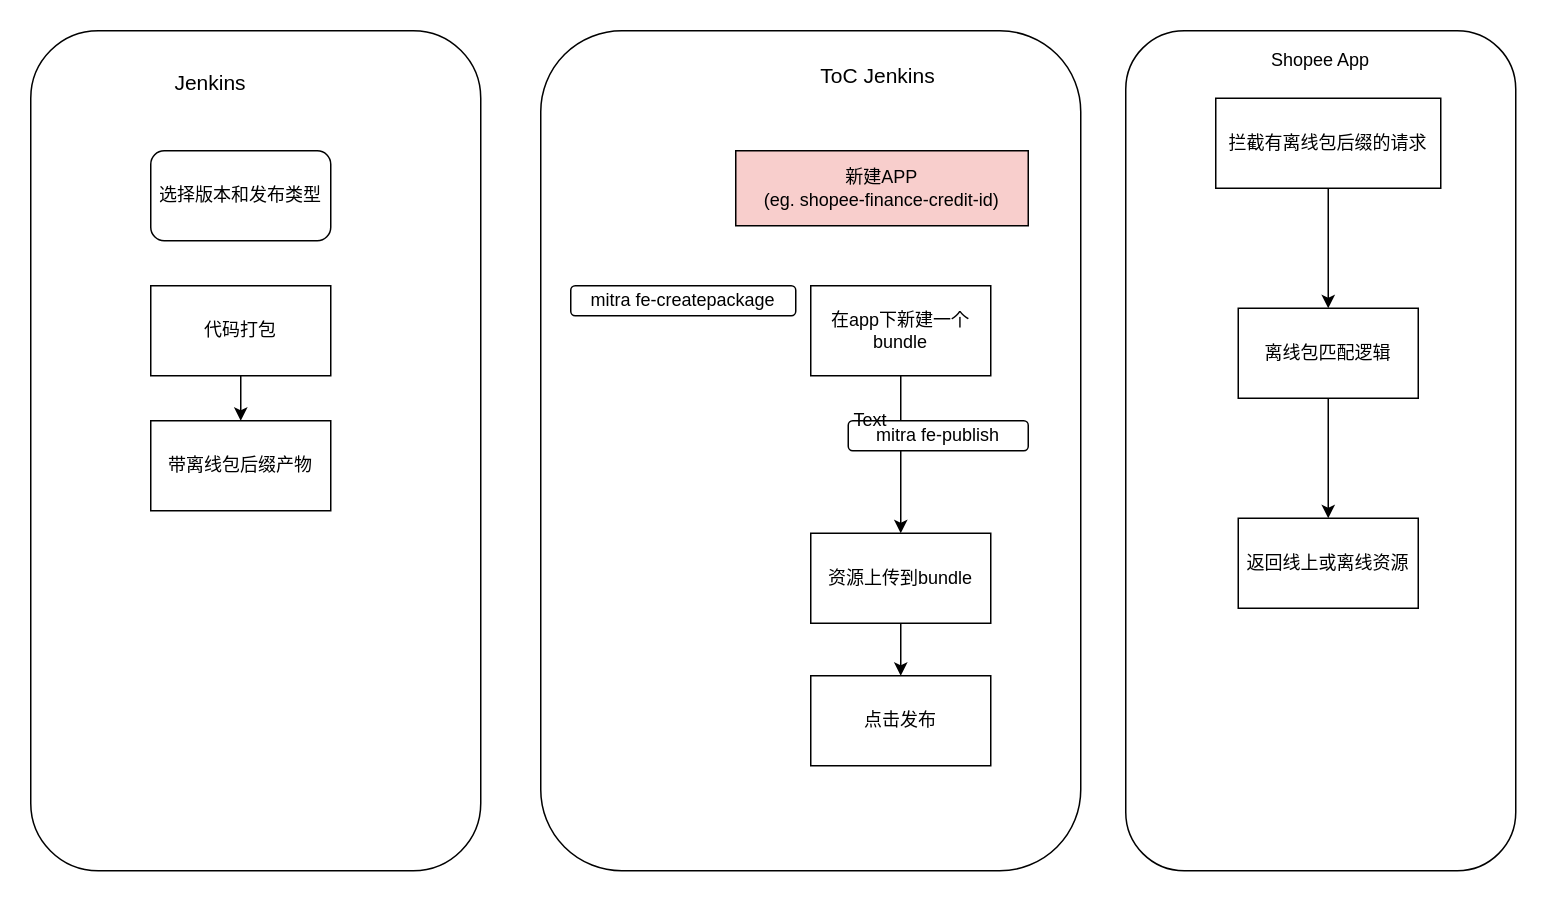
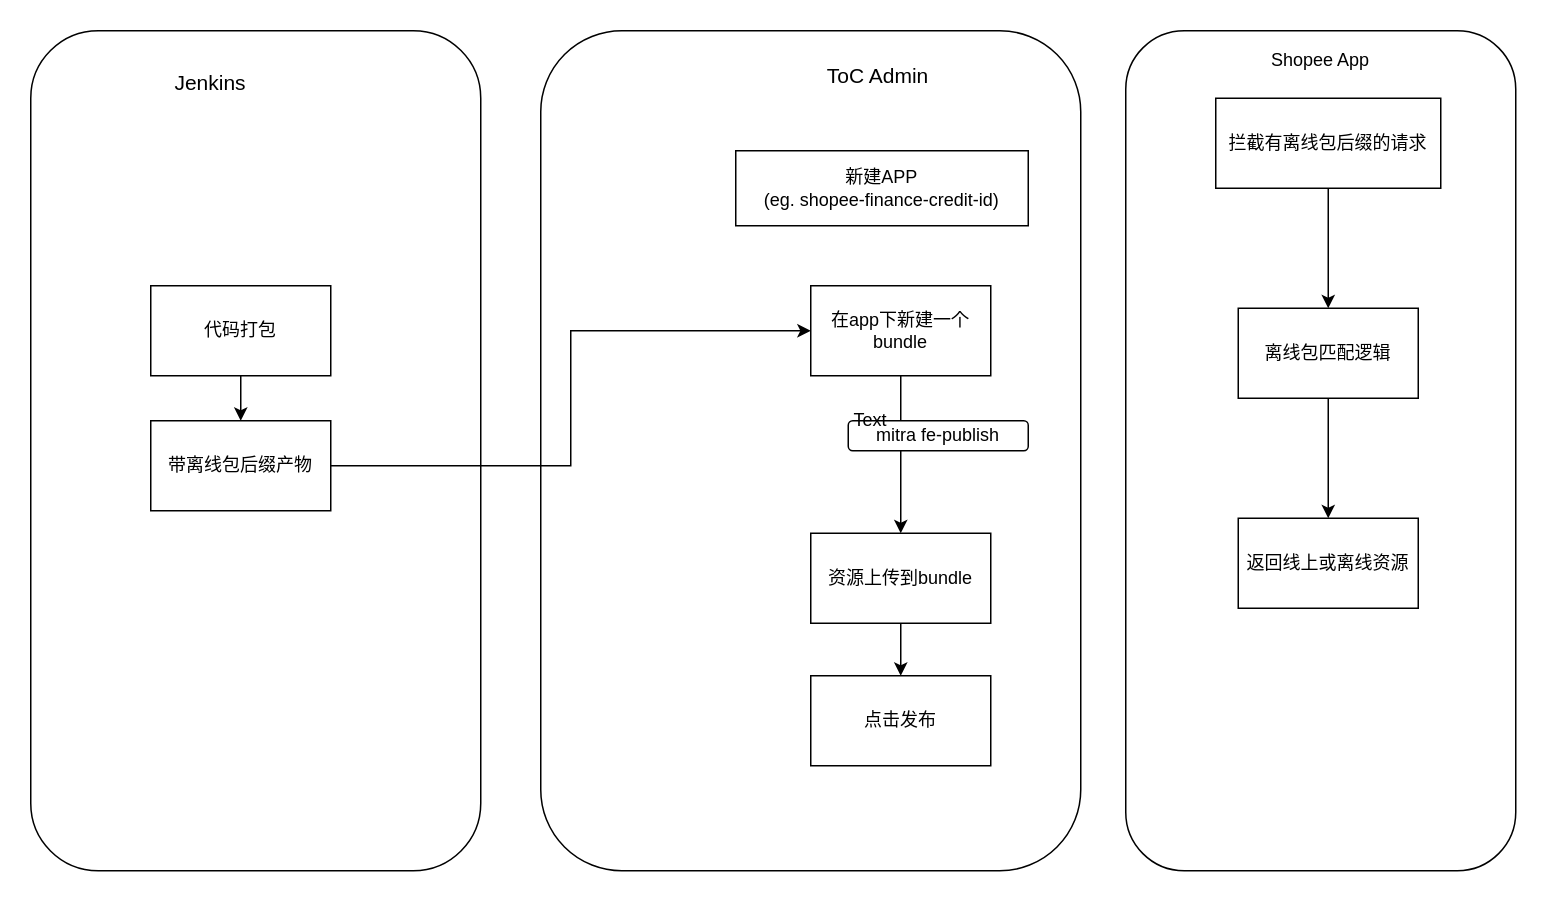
node "ToC Jenkins": label "ToC Jenkins" -> "ToC Admin"
node "新建APP (eg. shopee-finance-credit-id)": fillcolor #f8cecc -> #ffffff
node "选择版本和发布类型": removed
node "mitra fe-createpackage": removed
edge "带离线包后缀产物" -> "在app下新建一个bundle": added
